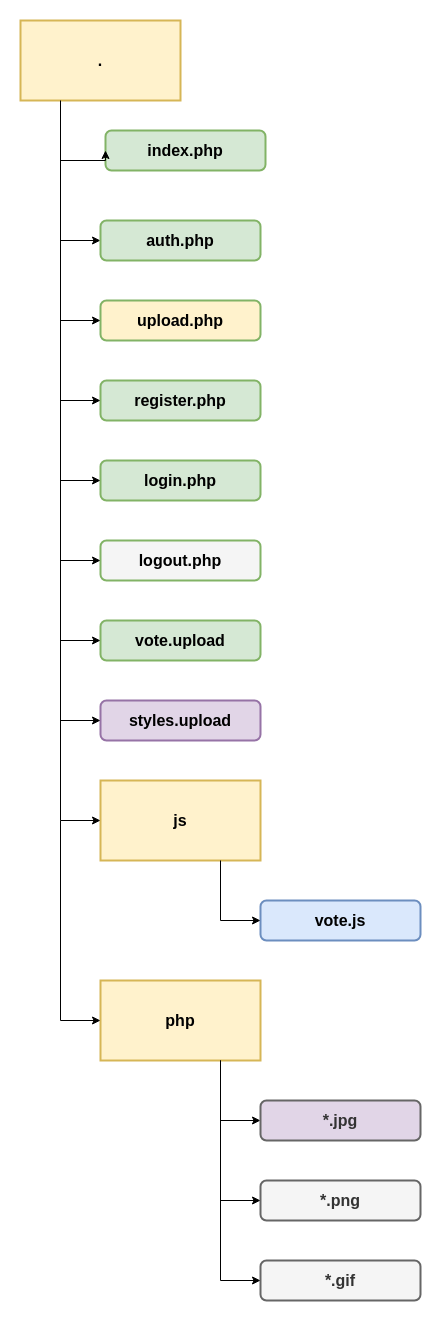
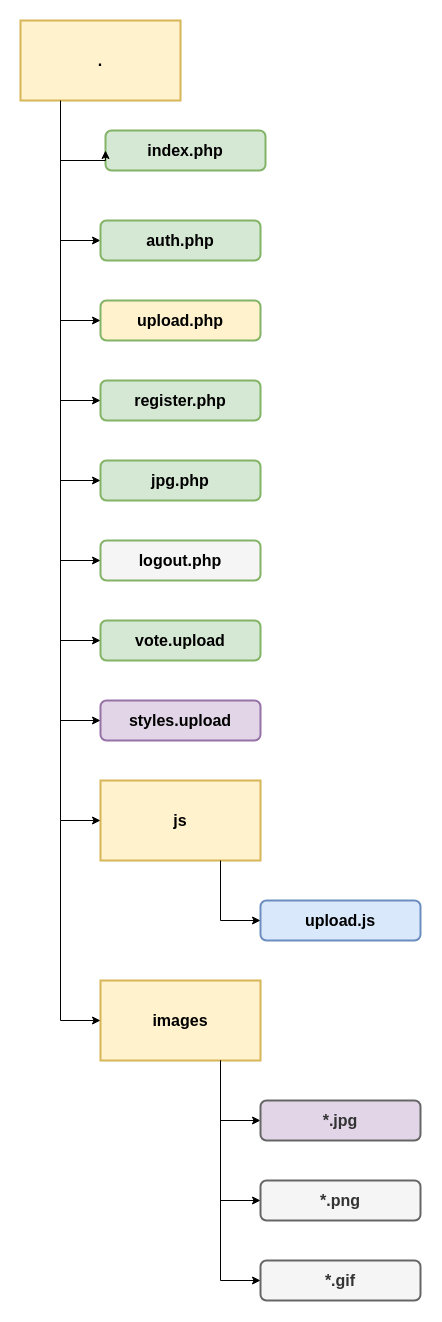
node "login.php": label "login.php" -> "jpg.php"
node "vote.js": label "vote.js" -> "upload.js"
node "php": label "php" -> "images"
